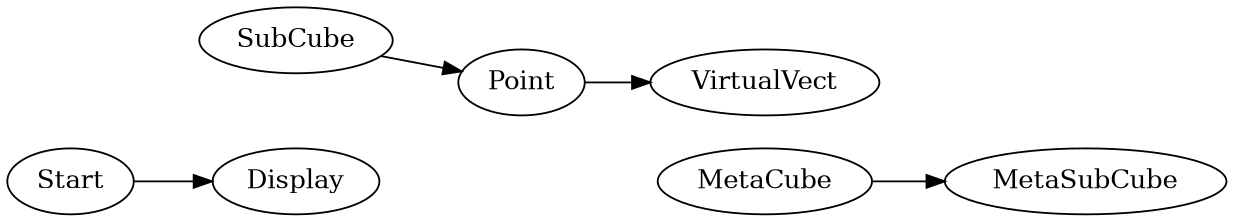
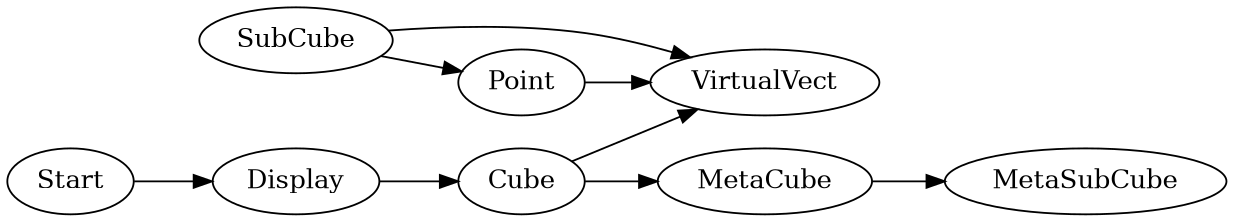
edge "SubCube" -> "VirtualVect": added
node "Cube": added
